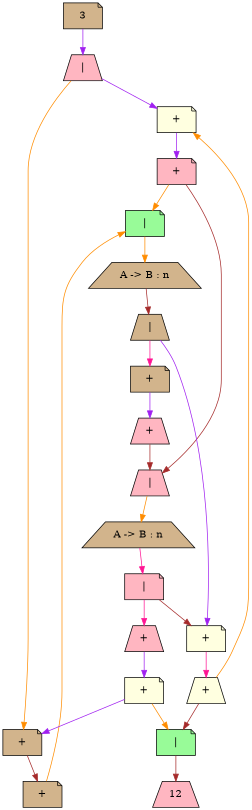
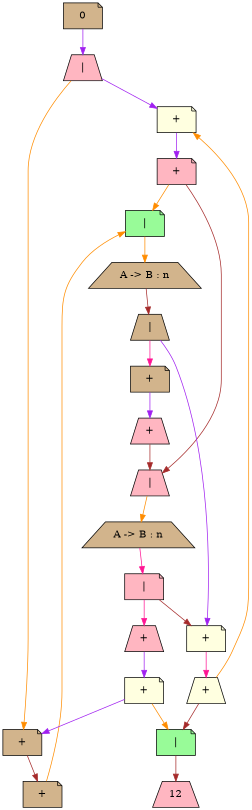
node "3": label "3" -> "0"
